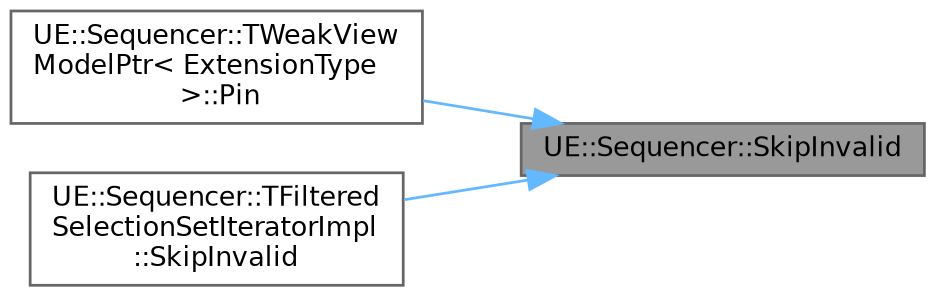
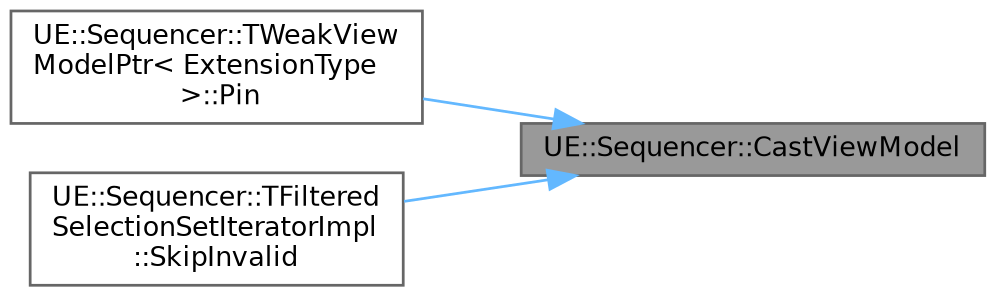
node "UE::Sequencer::SkipInvalid": label "UE::Sequencer::SkipInvalid" -> "UE::Sequencer::CastViewModel"
